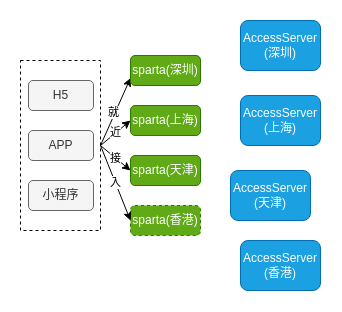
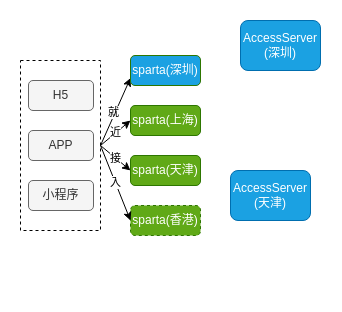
node "sparta(深圳)": fillcolor #60a917 -> #1ba1e2
node "AccessServer (上海)": removed
node "AccessServer (香港)": removed
